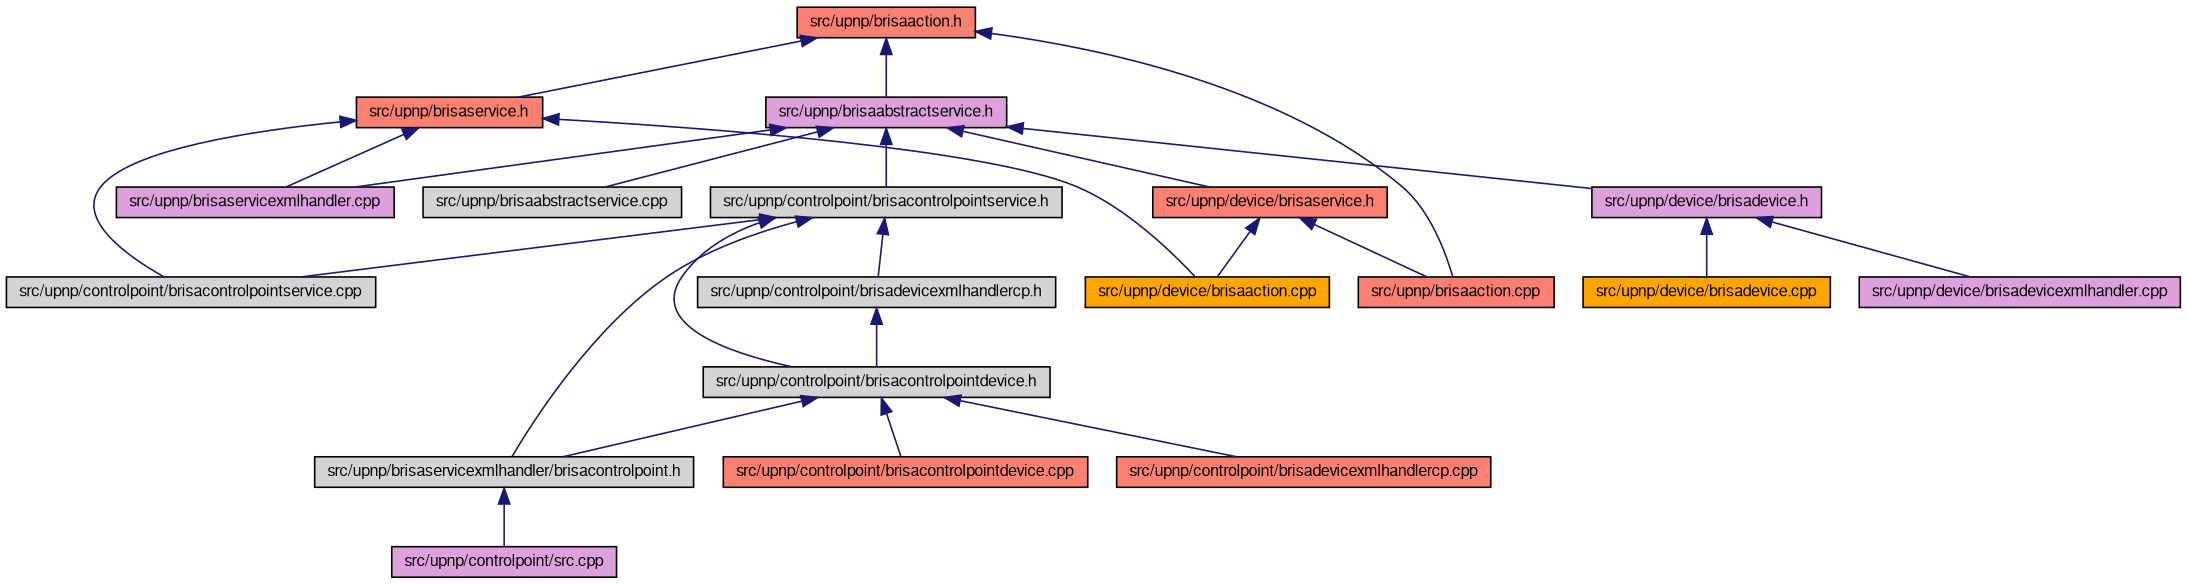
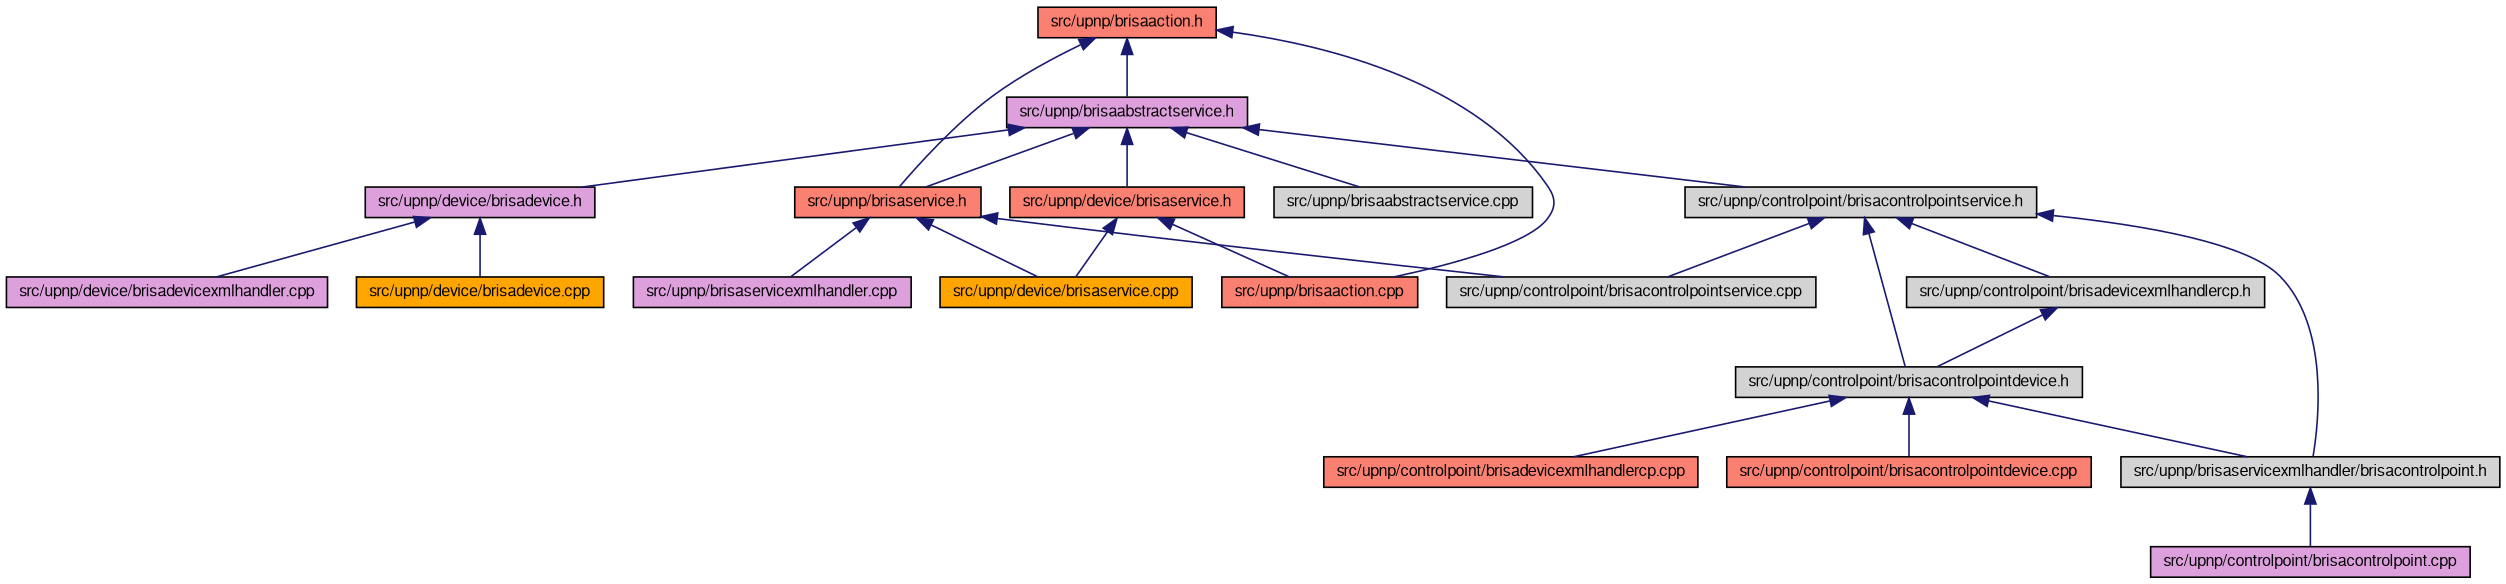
edge "src/upnp/brisaservicexmlhandler.cpp" -> "src/upnp/brisaabstractservice.h": now "src/upnp/brisaservice.h" -> "src/upnp/brisaabstractservice.h"
node "src/upnp/device/brisaaction.cpp": label "src/upnp/device/brisaaction.cpp" -> "src/upnp/device/brisaservice.cpp"
node "src/upnp/controlpoint/src.cpp": label "src/upnp/controlpoint/src.cpp" -> "src/upnp/controlpoint/brisacontrolpoint.cpp"
